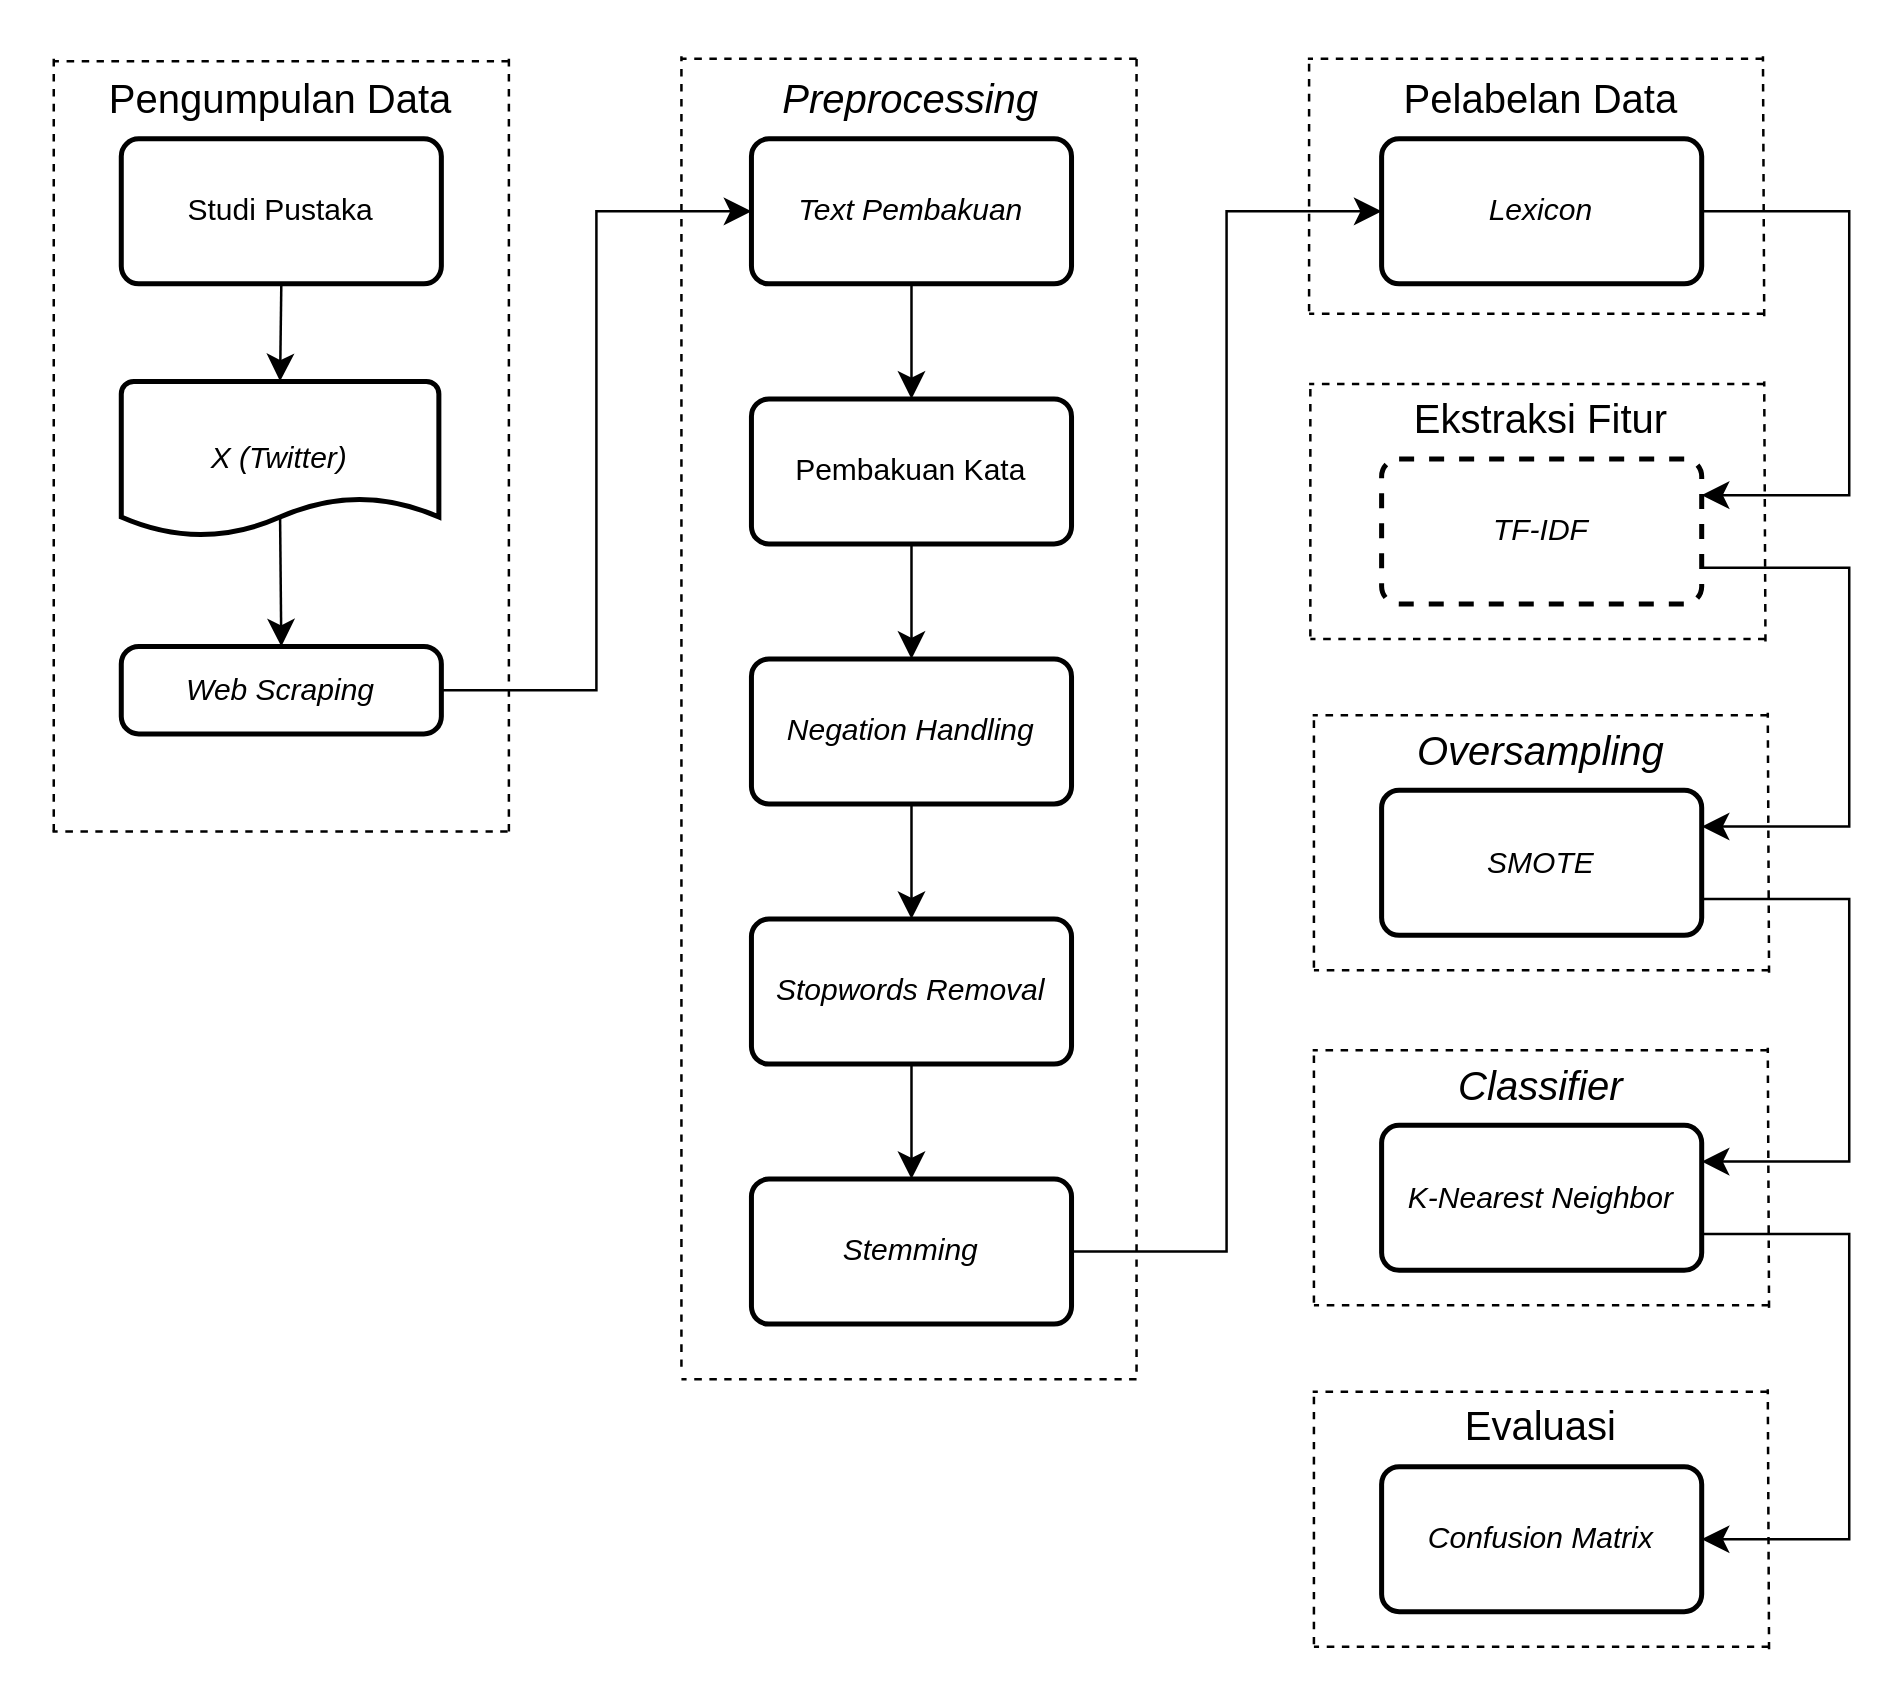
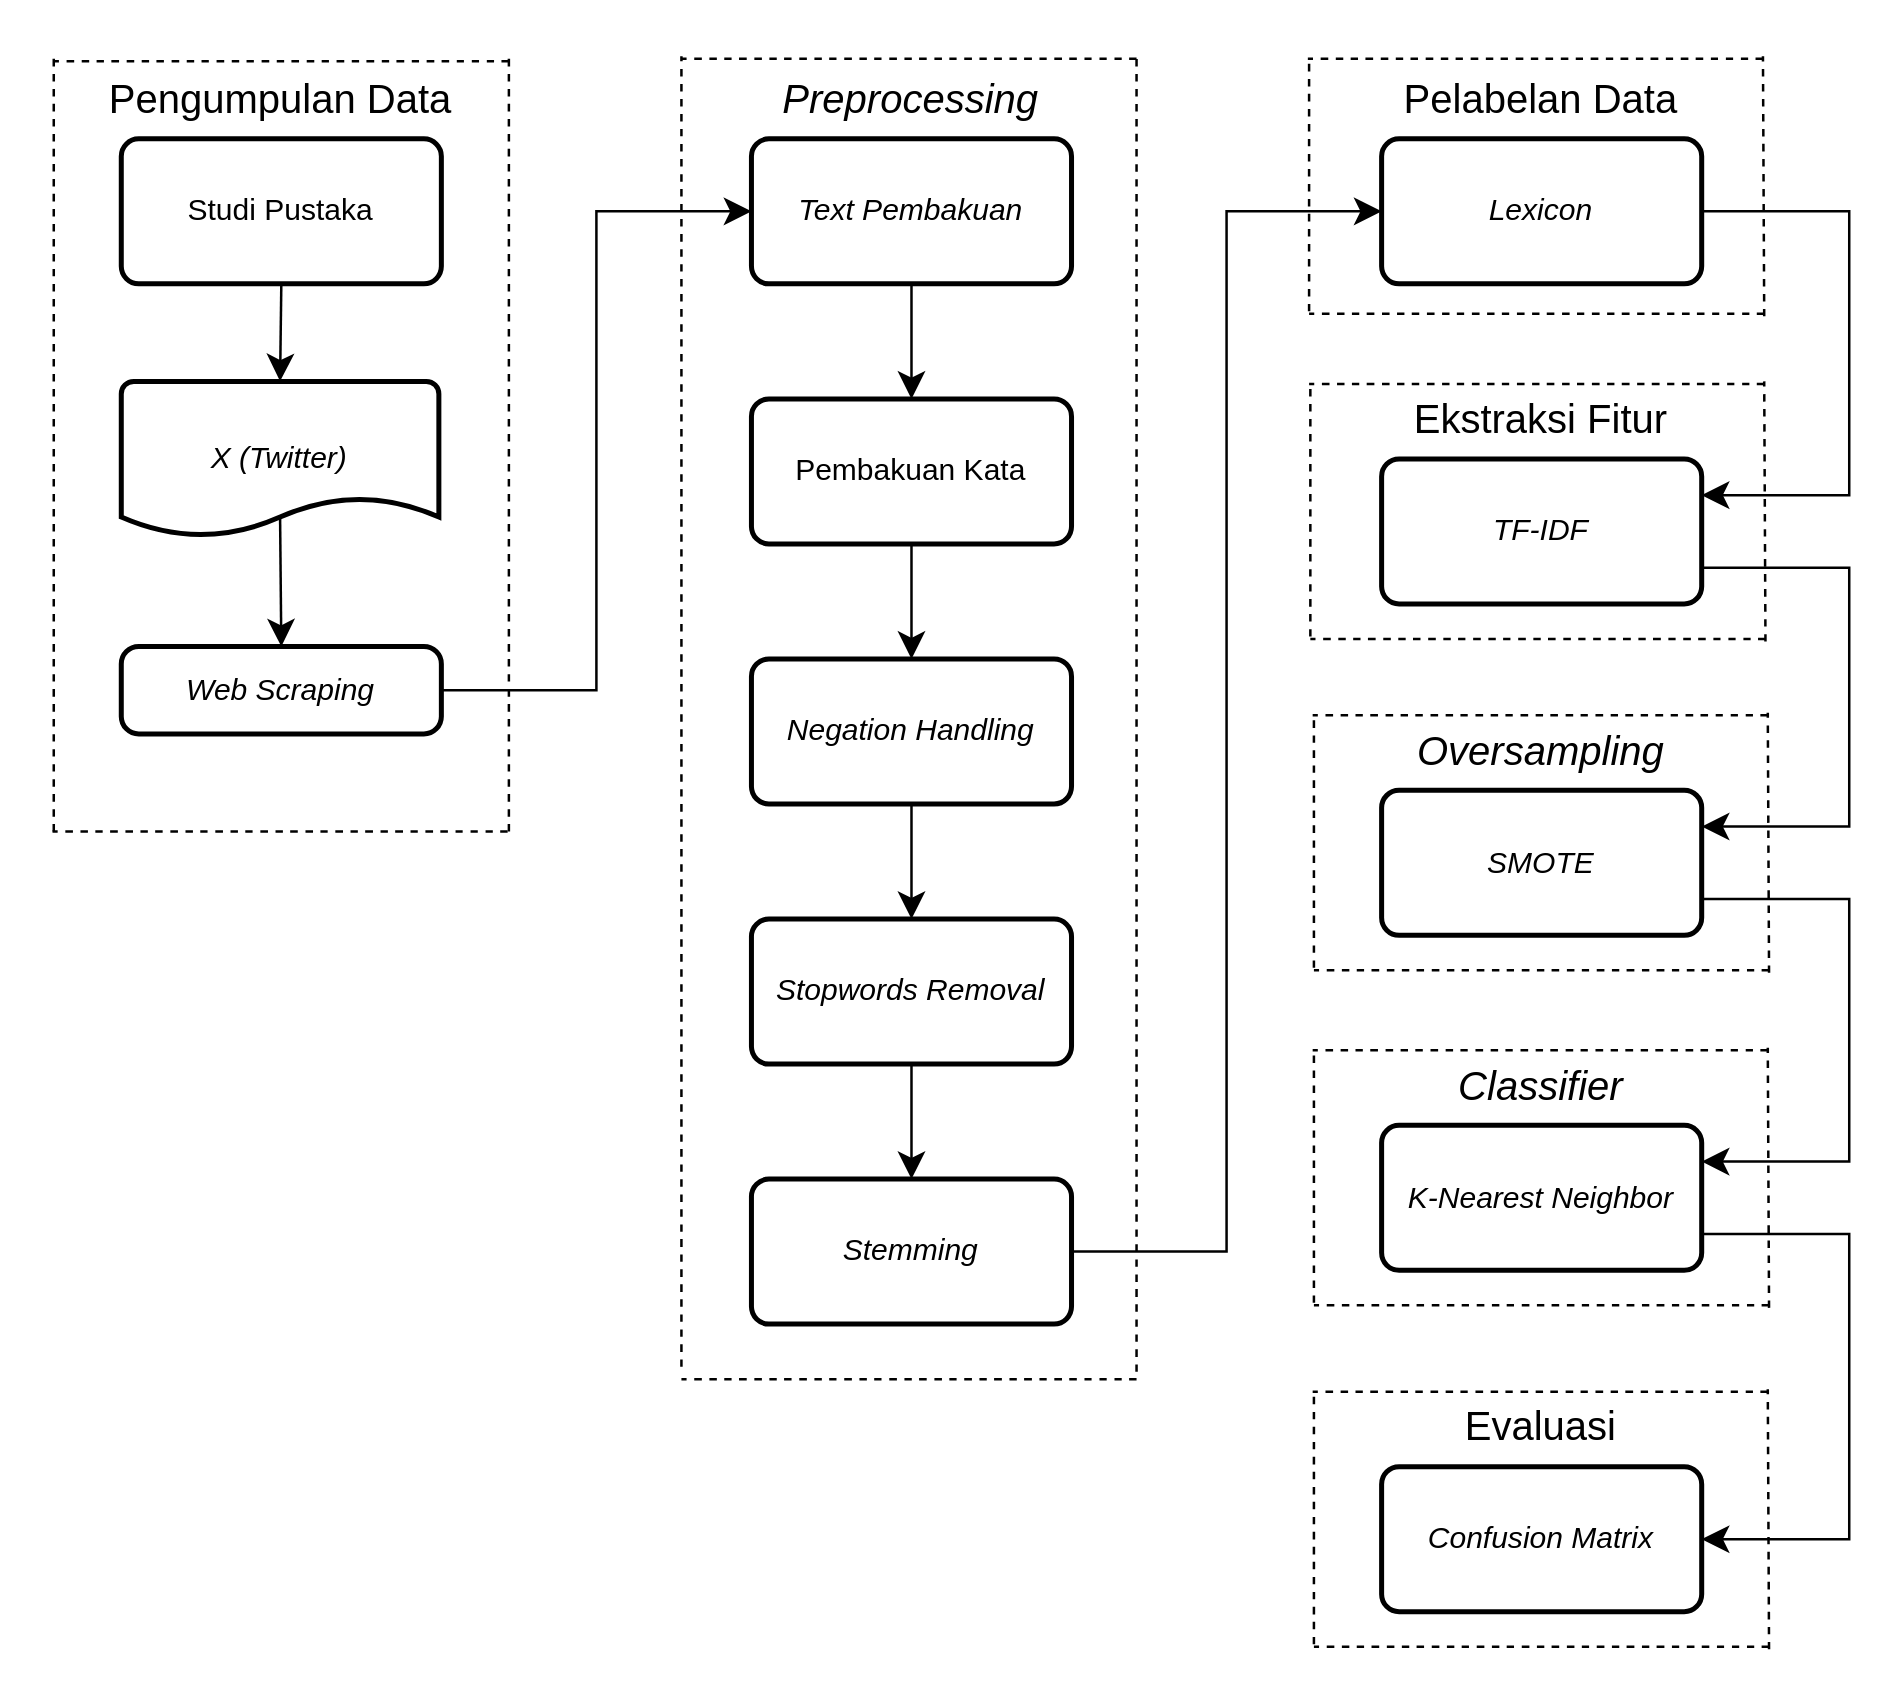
node "TF-IDF": style dashed -> solid
